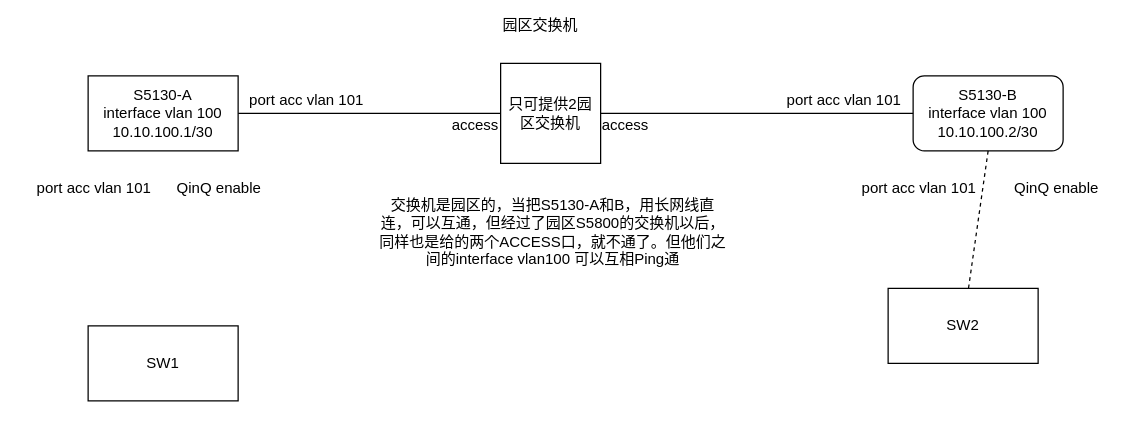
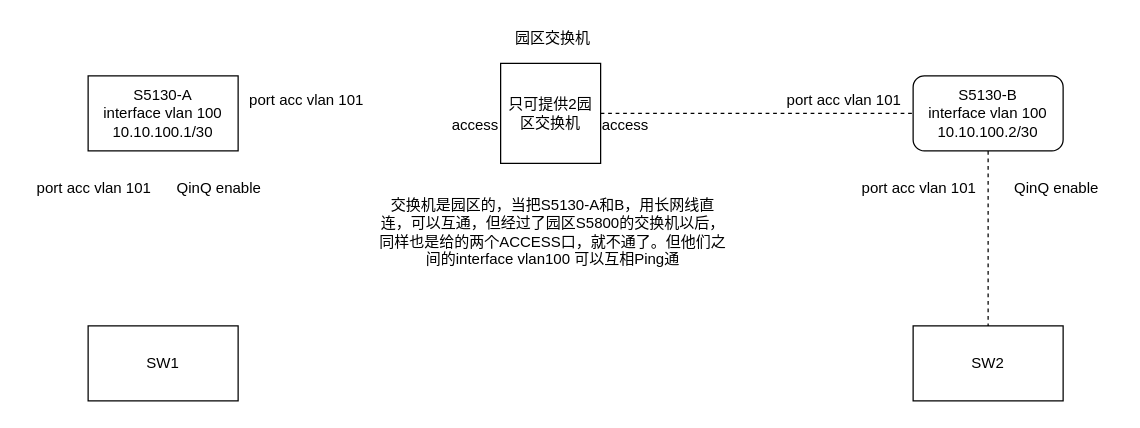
node "园区交换机": moved (541, 26) -> (553, 38)
edge "S5130-A interface vlan 100 10.10.100.1/30" -- "只可提供2园区交换机": removed
edge "只可提供2园区交换机" -- "S5130-B interface vlan 100 10.10.100.2/30": style solid -> dashed
node "SW2": moved (963, 326) -> (988, 363)
